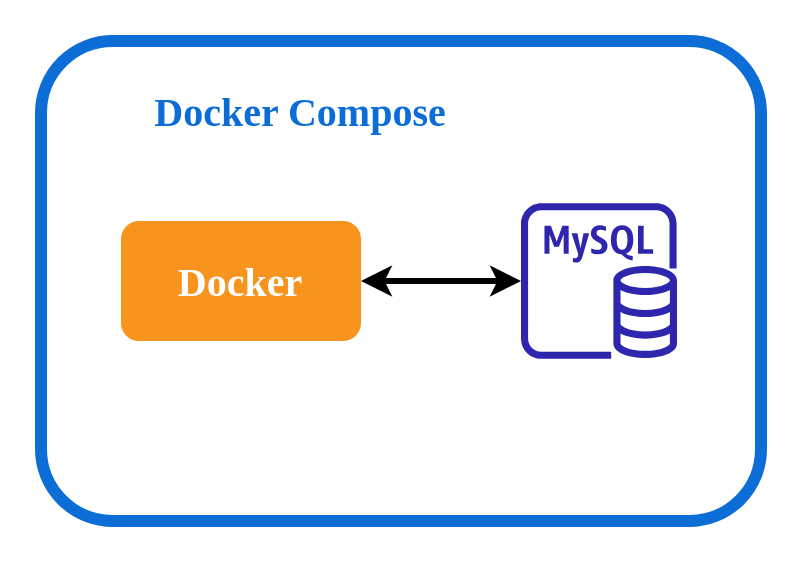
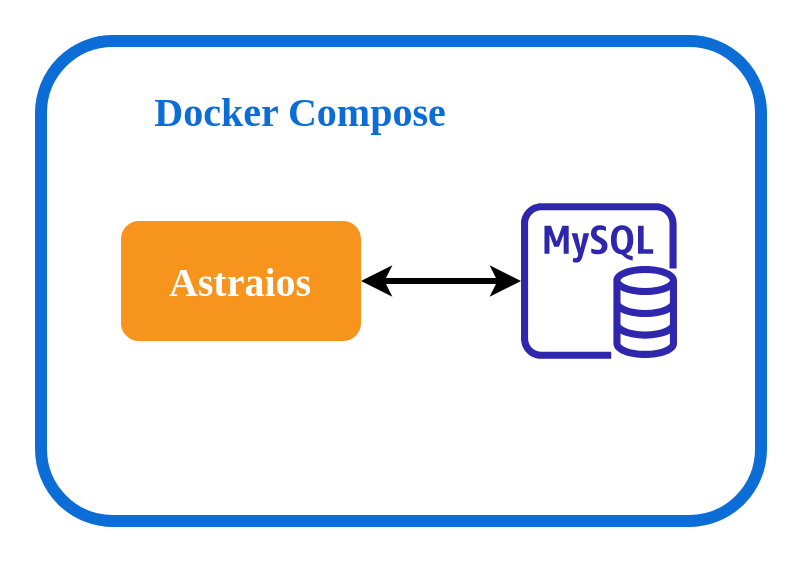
node "Docker": label "Docker" -> "Astraios"
